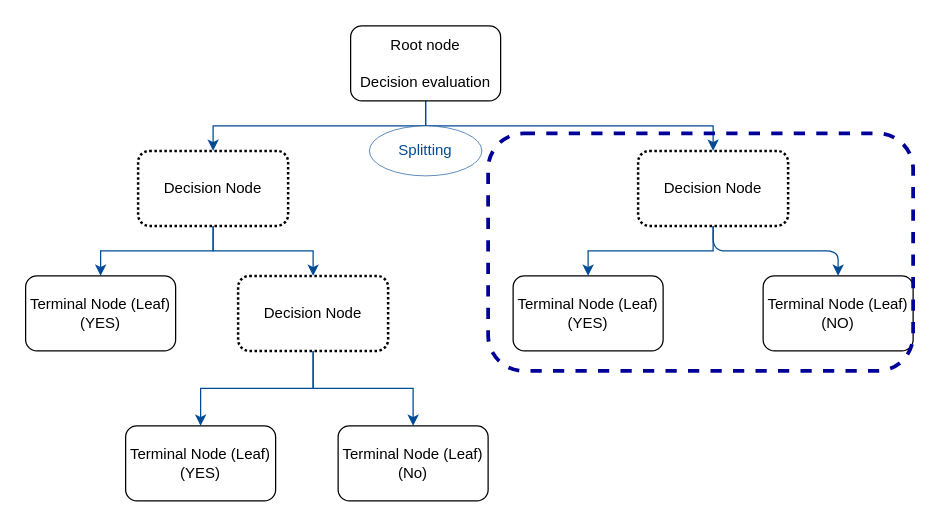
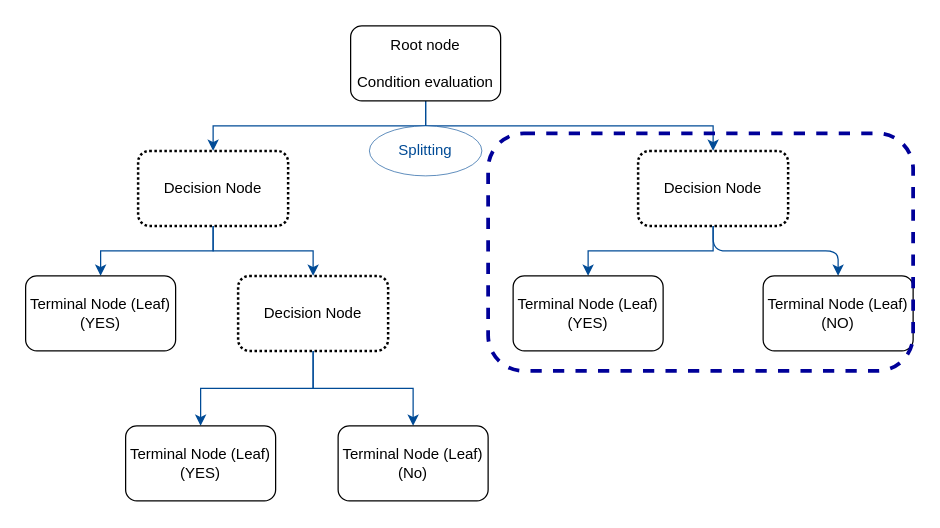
node "Root node Decision evaluation": label "Root node Decision evaluation" -> "Root node Condition evaluation"
